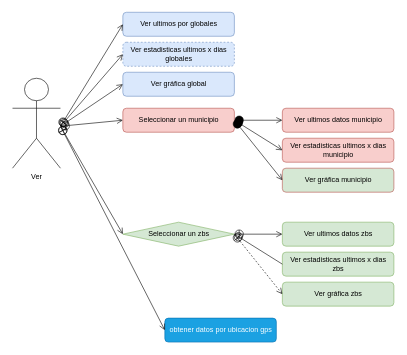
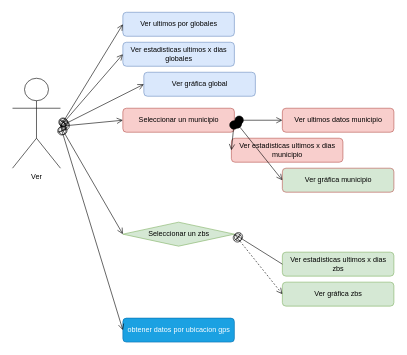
node "Ver estadisticas ultimos x dias globales": style dashed -> solid
node "Ver gráfica global": moved (179, 84) -> (200, 84)
node "Ver estadisticas ultimos x dias municipio": moved (338, 150) -> (287, 150)
edge "Seleccionar un zbs" -- "Ver ultimos datos zbs": removed
node "Ver ultimos datos zbs": removed
node "obtener datos por ubicacion gps": moved (221, 330) -> (179, 330)
